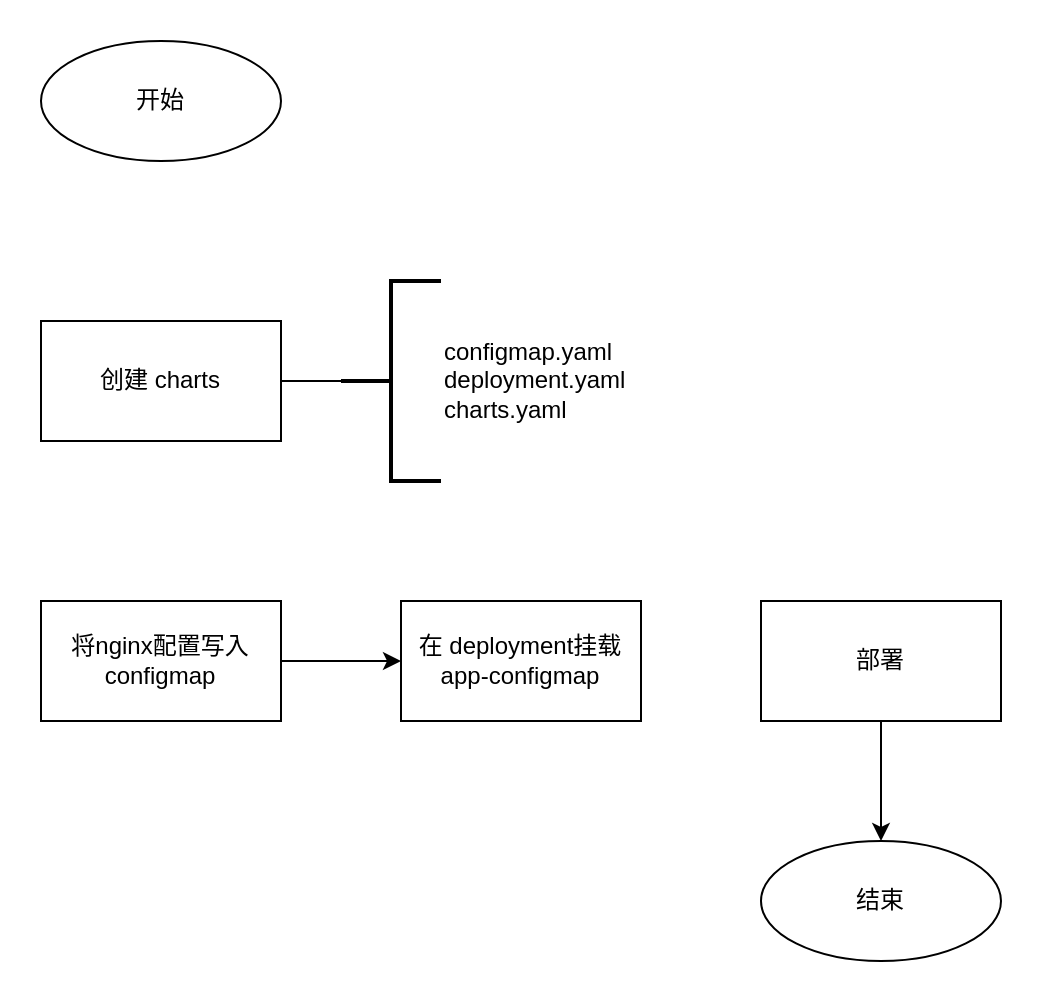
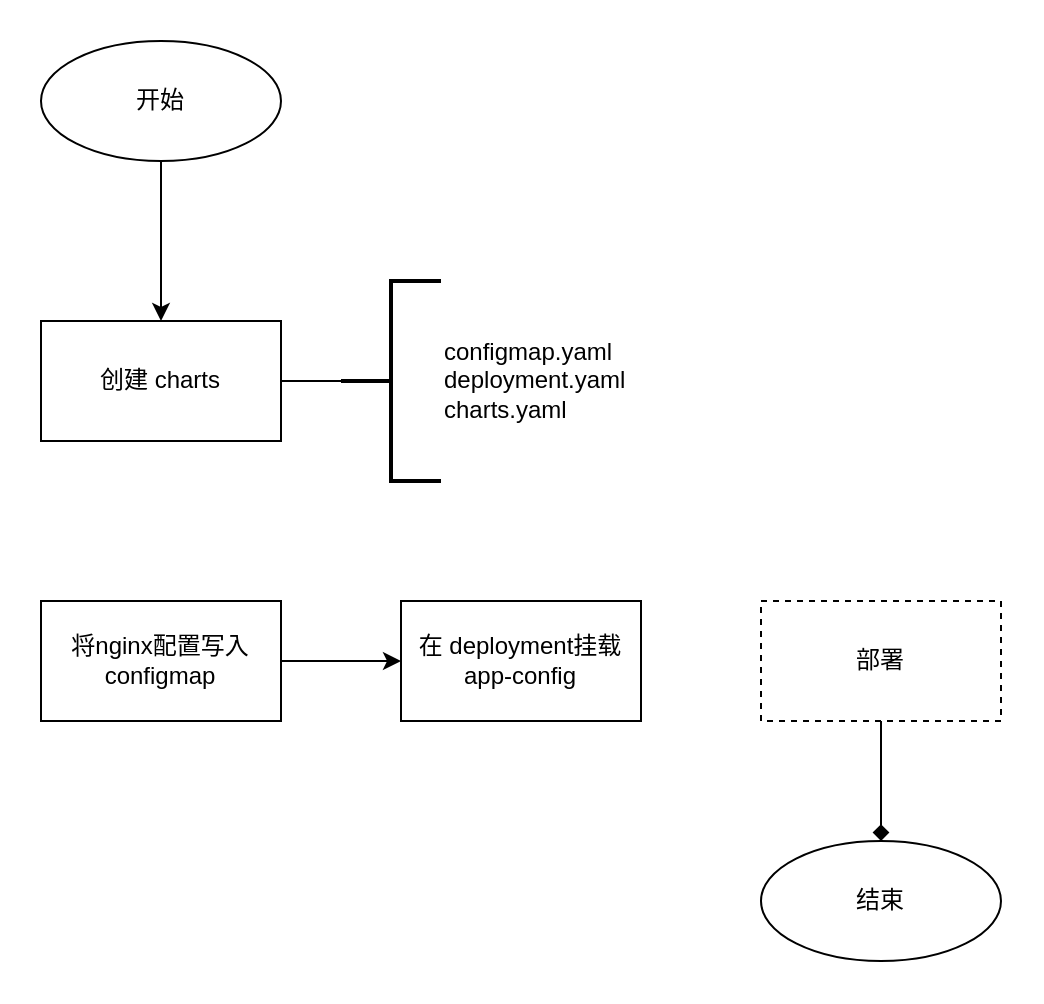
edge "开始" -> "创建 charts": added
node "在 deployment挂载app-configmap": label "在 deployment挂载app-configmap" -> "在 deployment挂载app-config"
node "部署": style solid -> dashed
edge "部署" -> "结束": arrowhead classic -> diamond
